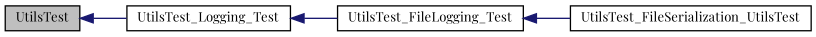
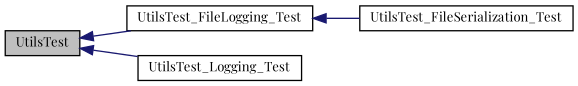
edge "UtilsTest_FileLogging_Test" -> "UtilsTest_Logging_Test": now "UtilsTest_FileLogging_Test" -> "UtilsTest"
node "UtilsTest_FileSerialization_UtilsTest": label "UtilsTest_FileSerialization_UtilsTest" -> "UtilsTest_FileSerialization_Test"
